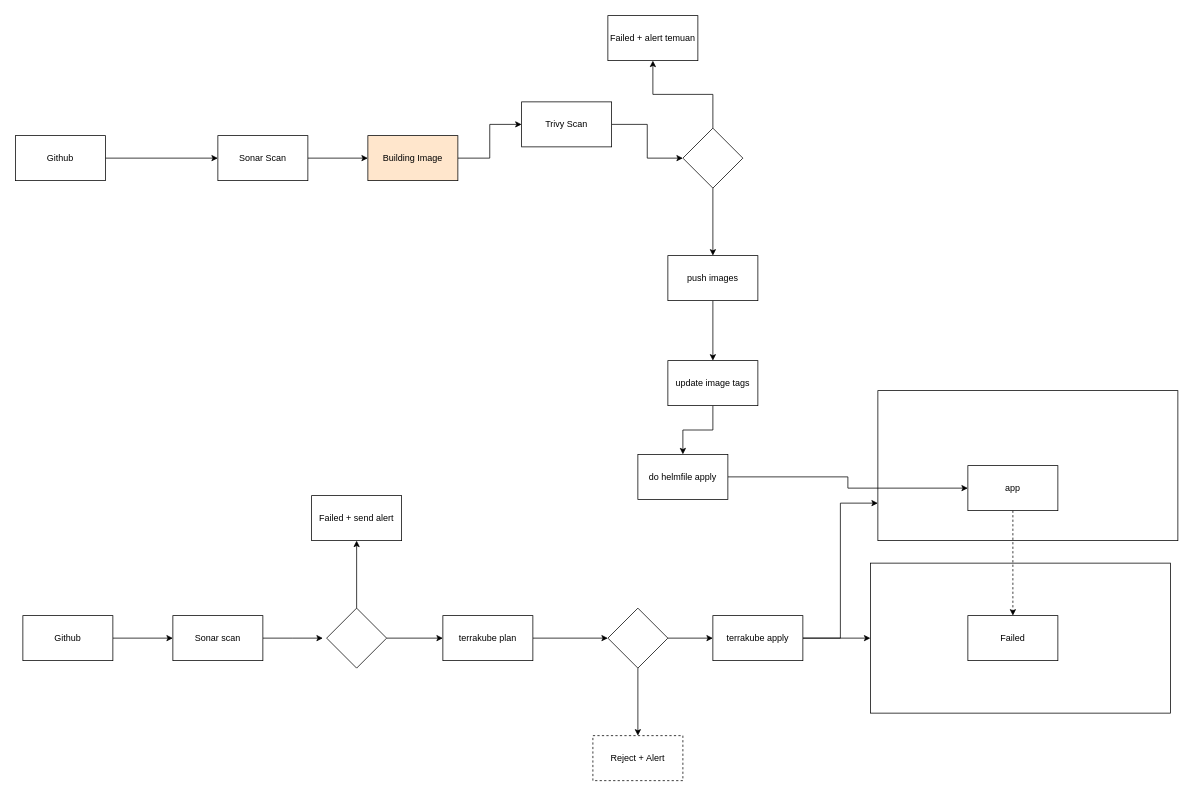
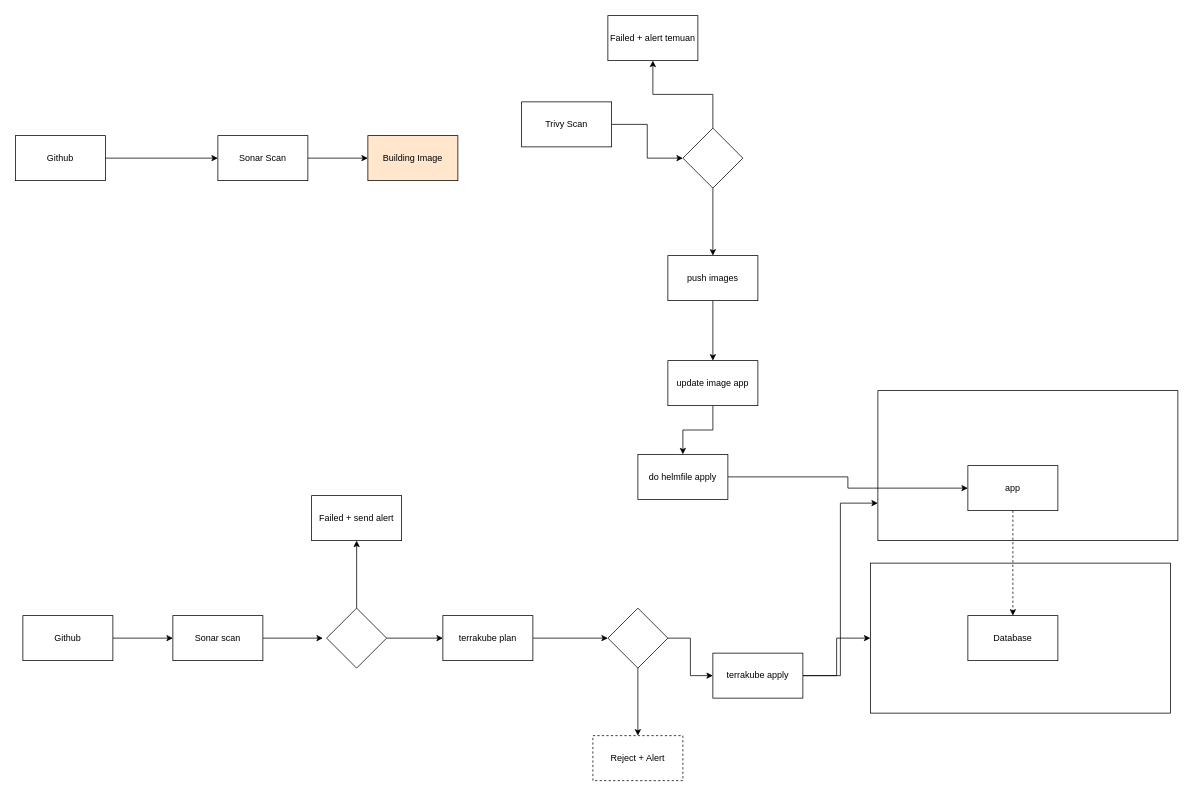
edge "Building Image" -> "Trivy Scan": removed
node "update image tags": label "update image tags" -> "update image app"
node "terrakube apply": moved (758, 638) -> (758, 675)
node "Failed": label "Failed" -> "Database"
